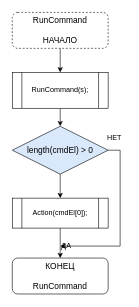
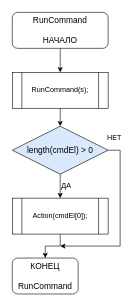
node "RunCommand НАЧАЛО": style dashed -> solid
node "Action(cmdEl[0]);": size 96x30 -> 96x36
node "ДА": moved (66, 246) -> (66, 186)
node "КОНЕЦ RunCommand": size 96x36 -> 66x36
